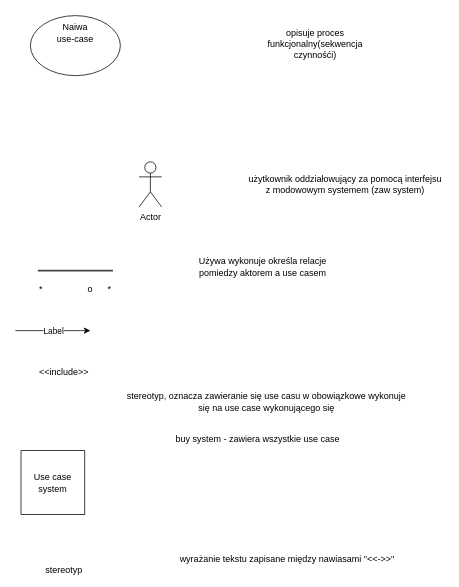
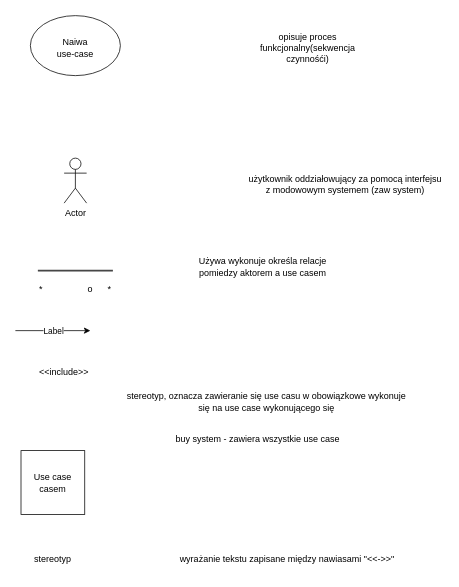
node "Naiwa use-case": moved (75, 32) -> (75, 47)
node "opisuje proces funkcjonalny(sekwencja czynnośći)": moved (315, 44) -> (308, 47)
node "Actor": moved (150, 184) -> (75, 180)
node "Use case system": label "Use case system" -> "Use case casem"
node "stereotyp": moved (64, 570) -> (53, 559)
